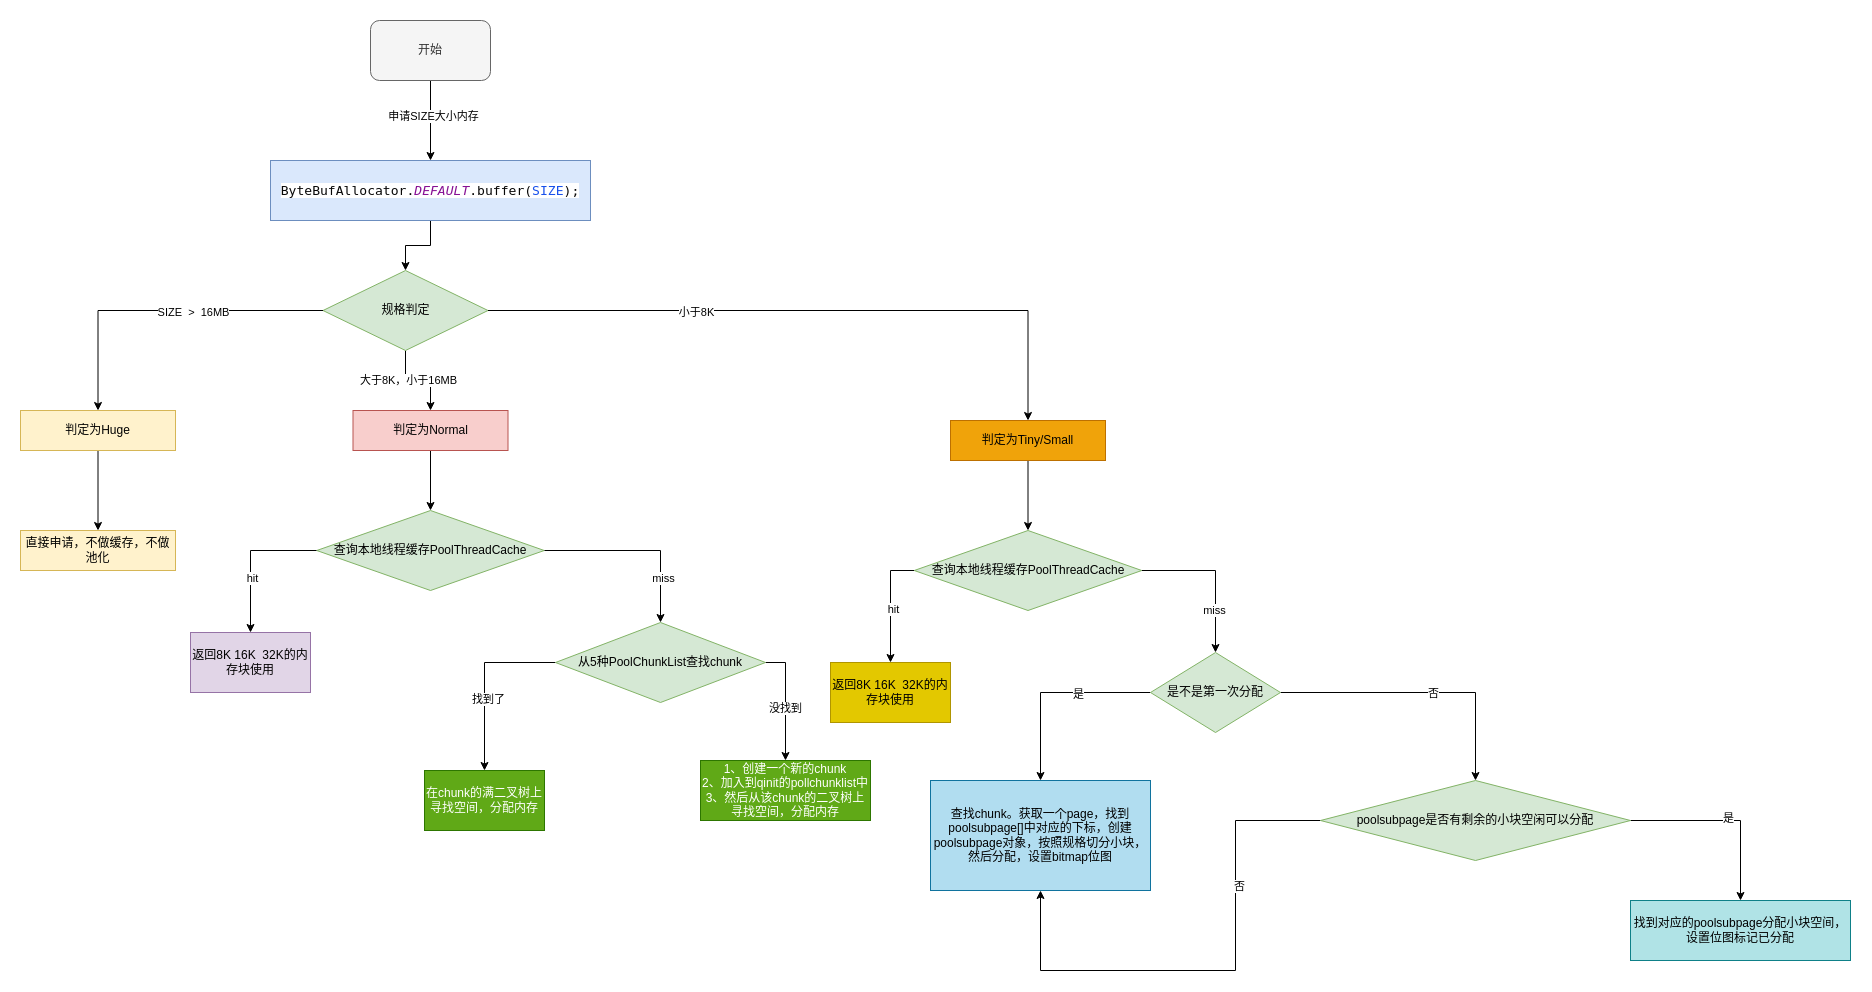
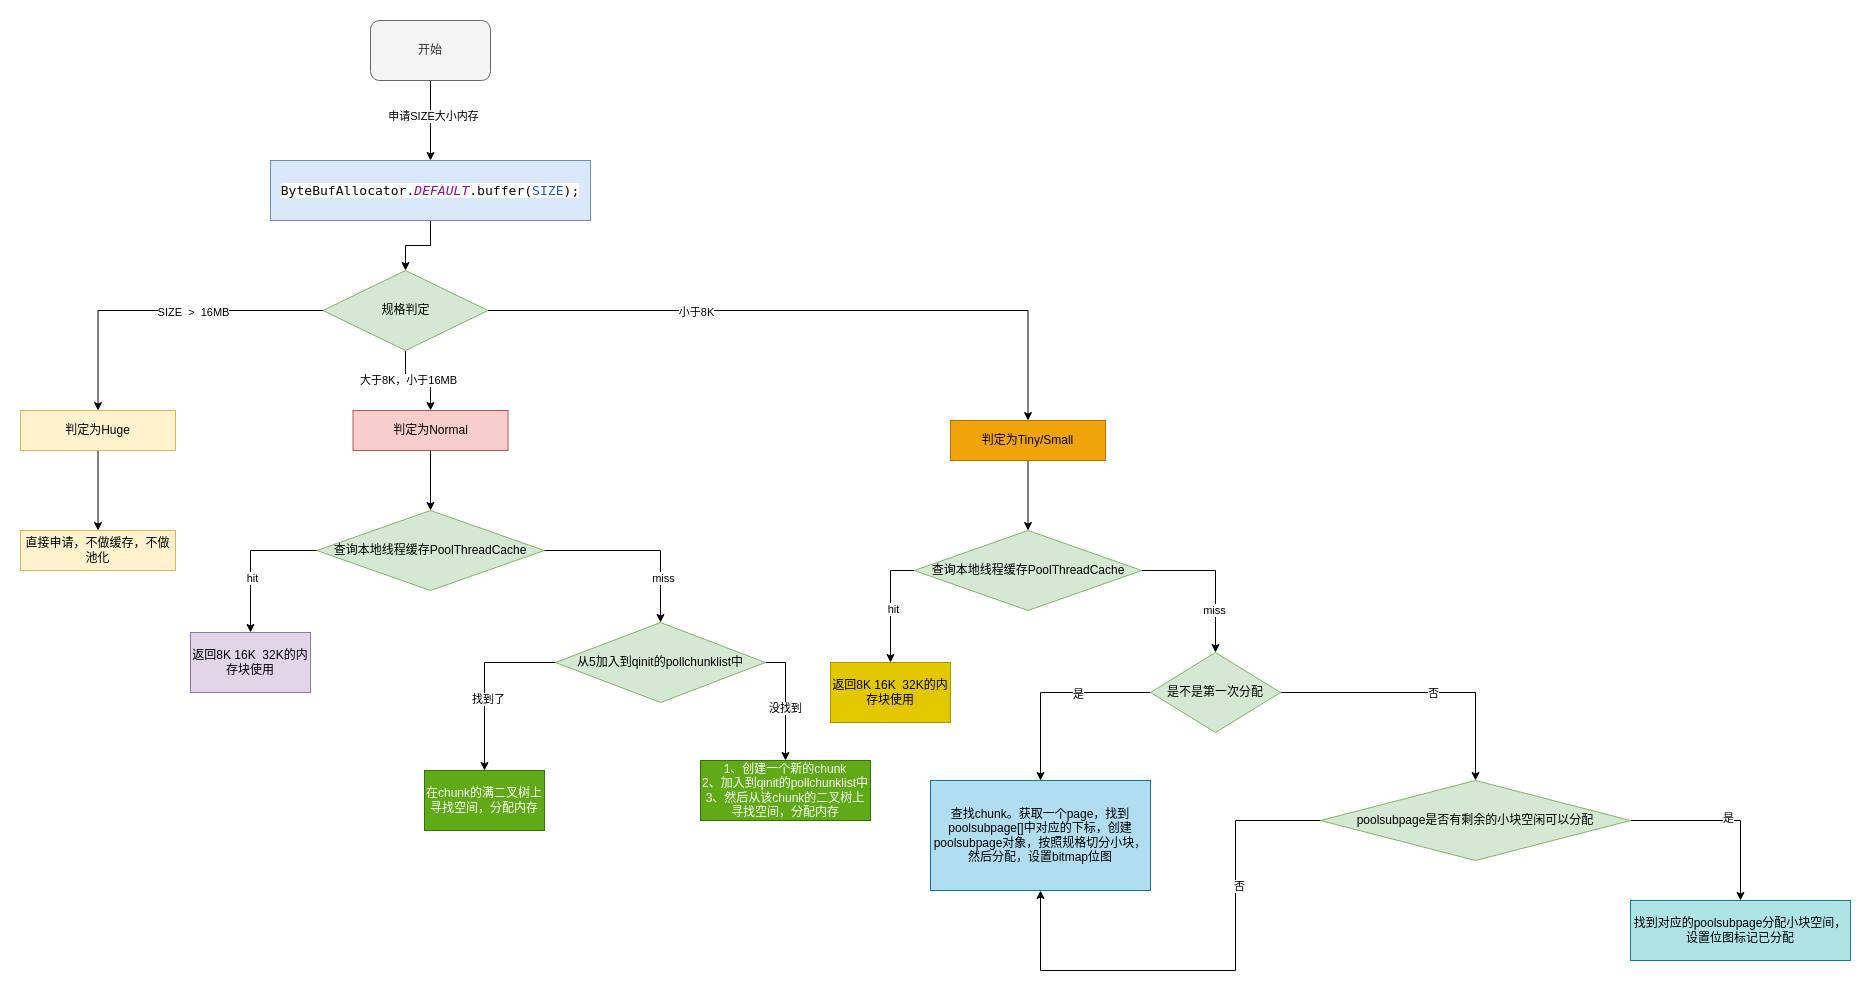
node "从5种PoolChunkList查找chunk": label "从5种PoolChunkList查找chunk" -> "从5加入到qinit的pollchunklist中"
